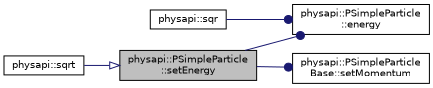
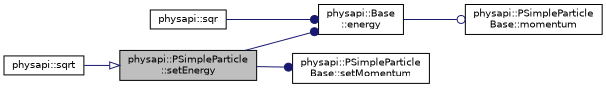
node "physapi::PSimpleParticle ::energy": label "physapi::PSimpleParticle ::energy" -> "physapi::Base ::energy"
node "physapi::PSimpleParticle Base::momentum": added
